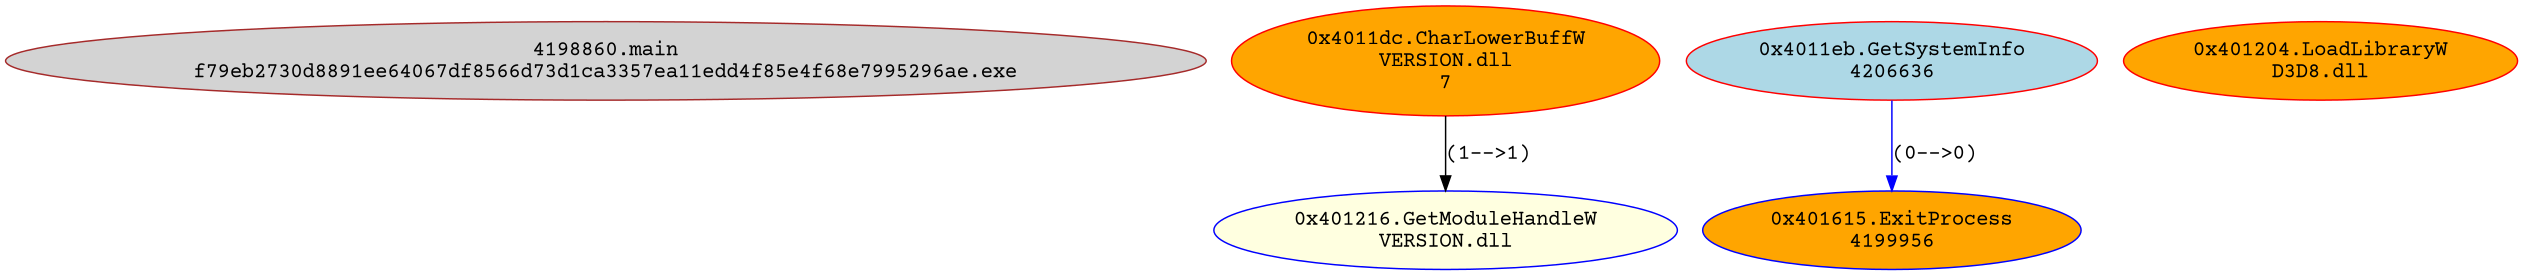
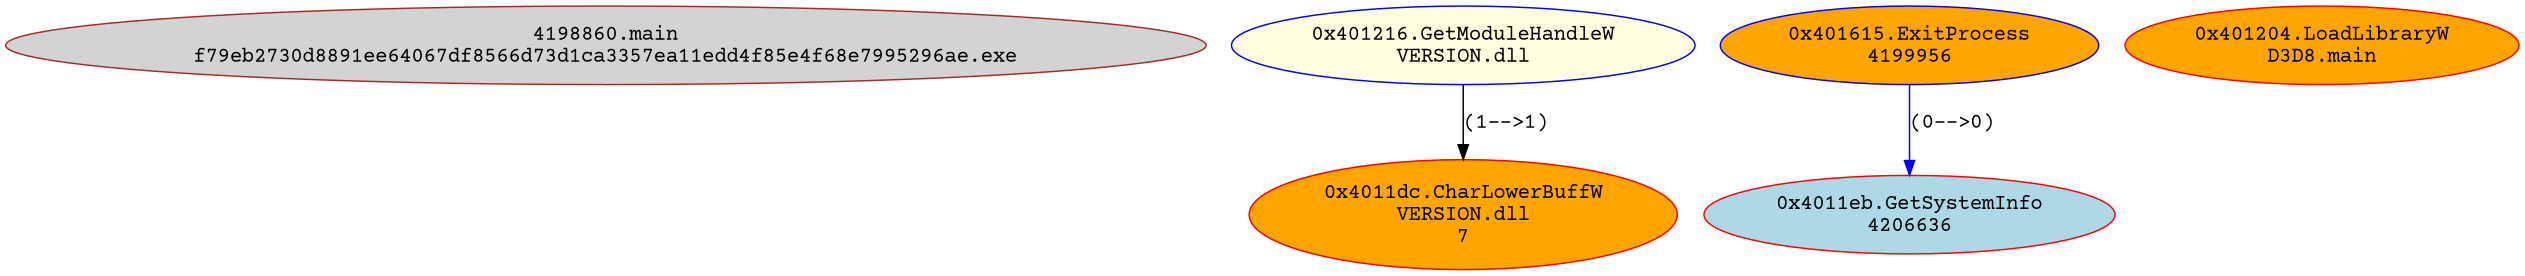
node "0x401204.LoadLibraryW D3D8.dll": label "0x401204.LoadLibraryW D3D8.dll" -> "0x401204.LoadLibraryW D3D8.main"
edge "0x4011eb.GetSystemInfo 4206636" -> "0x401615.ExitProcess 4199956": reversed
edge "0x4011dc.CharLowerBuffW VERSION.dll 7" -> "0x401216.GetModuleHandleW VERSION.dll": reversed
